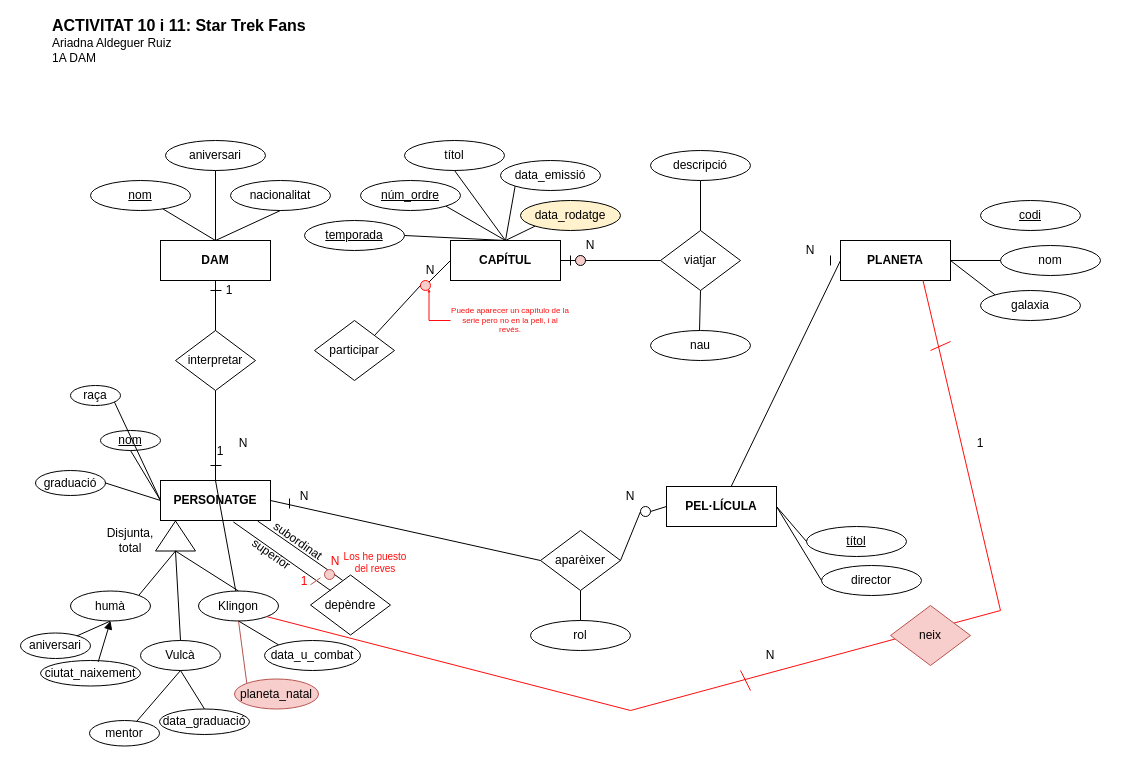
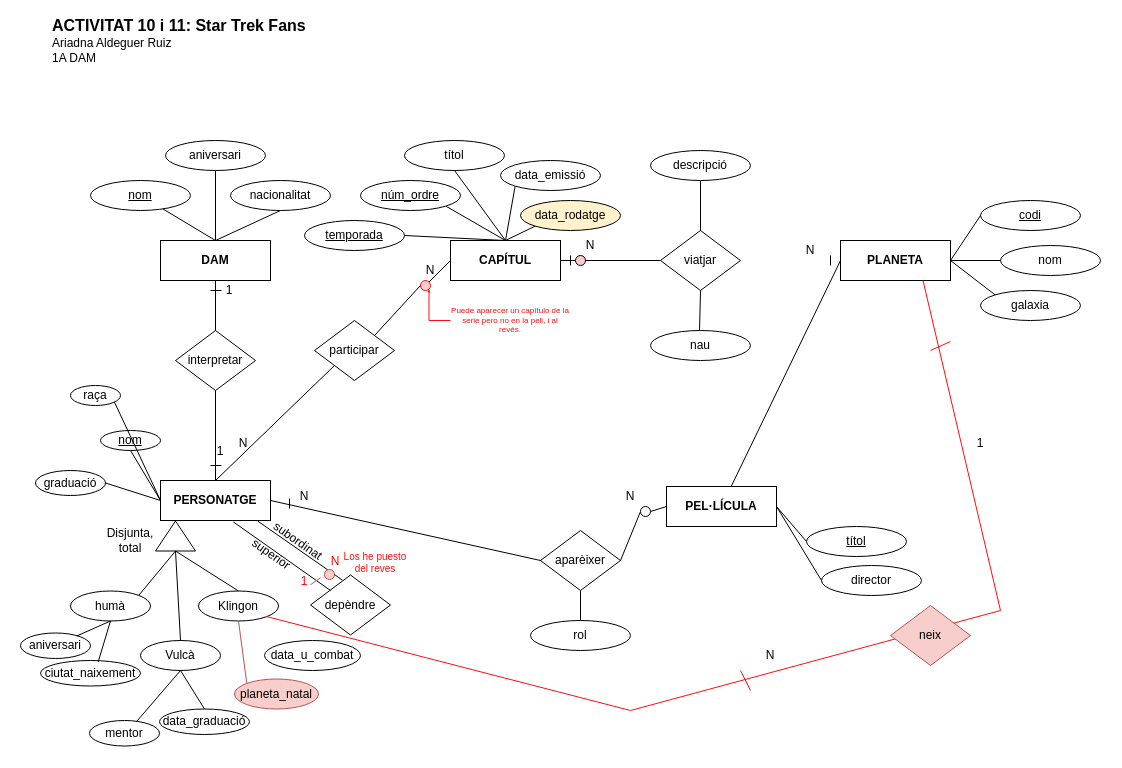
edge "codi" -- "PLANETA": added
edge "PERSONATGE" -- "Klingon": now "PERSONATGE" -- "participar"
edge "ciutat_naixement" -> "humà": arrowhead block -> none
edge "Klingon" -- "data_u_combat": removed
